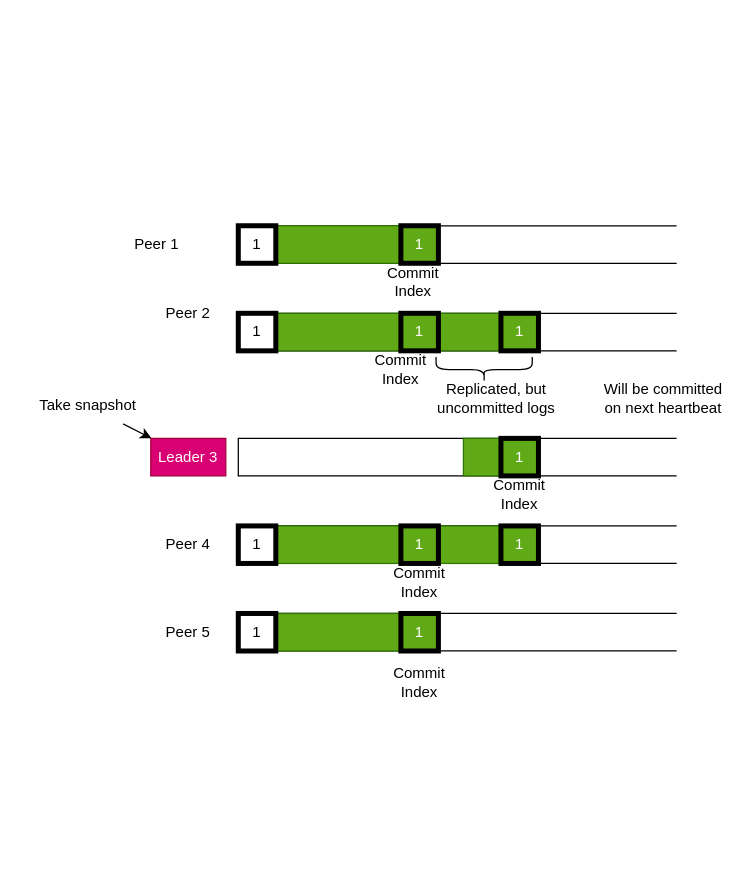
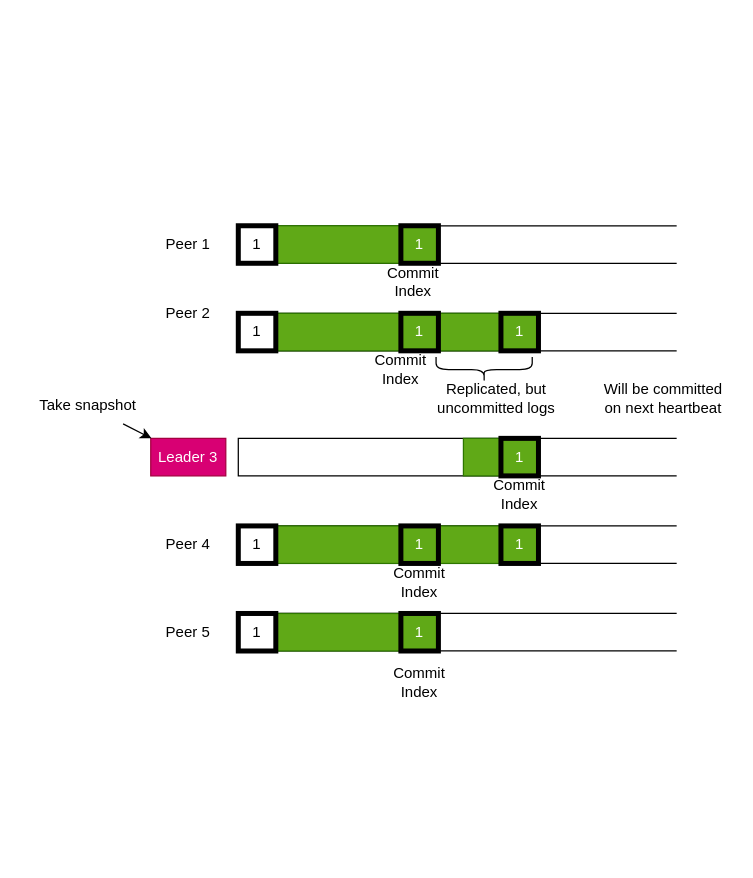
node "Peer 1": moved (157, 244) -> (188, 244)
